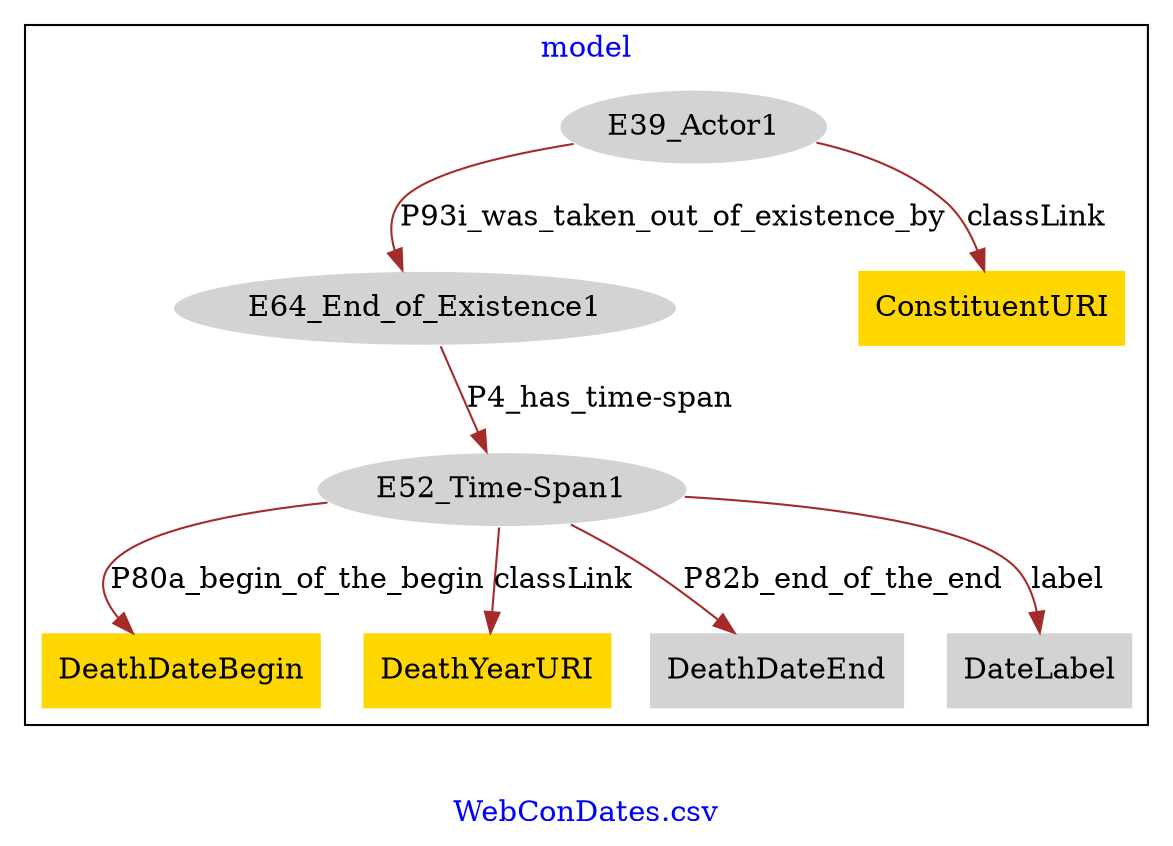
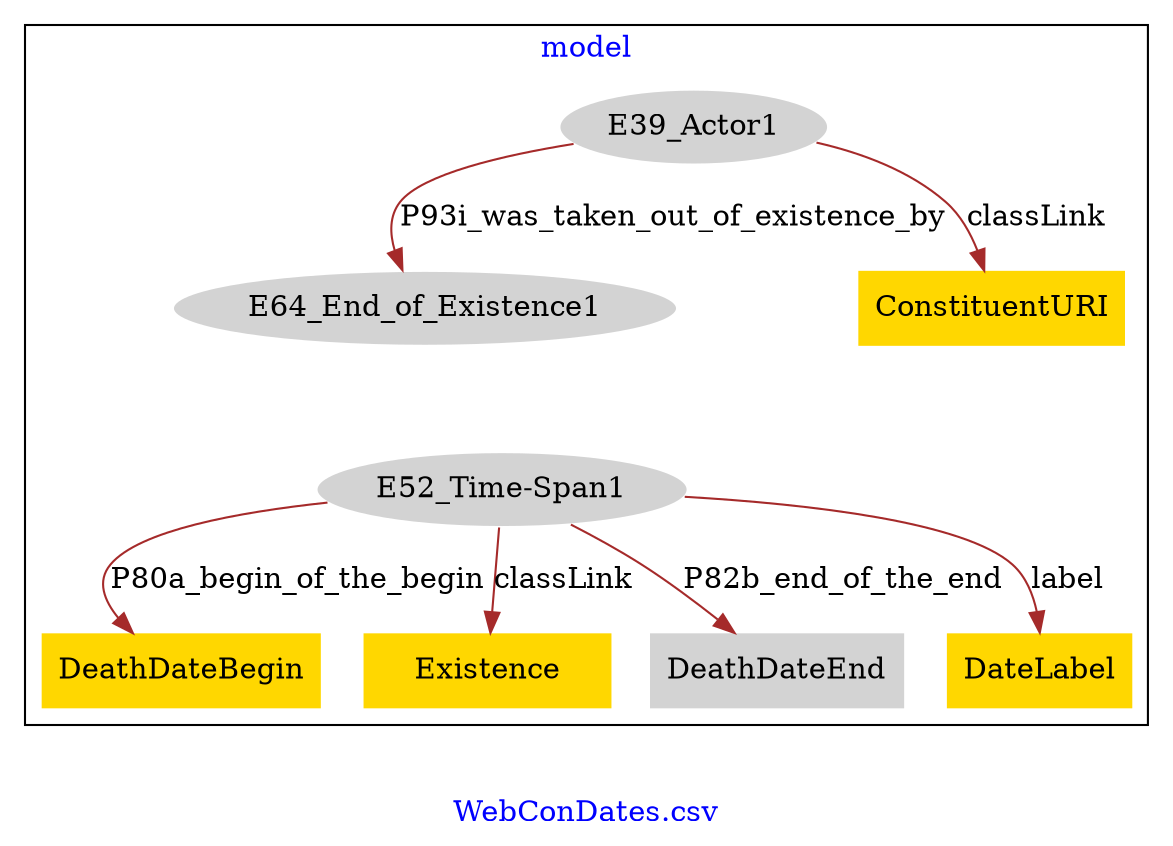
edge "E64_End_of_Existence1" -> "E52_Time-Span1": removed, label "P4_has_time-span"
node "DeathYearURI": label "DeathYearURI" -> "Existence"
node "DateLabel": fillcolor lightgray -> gold
